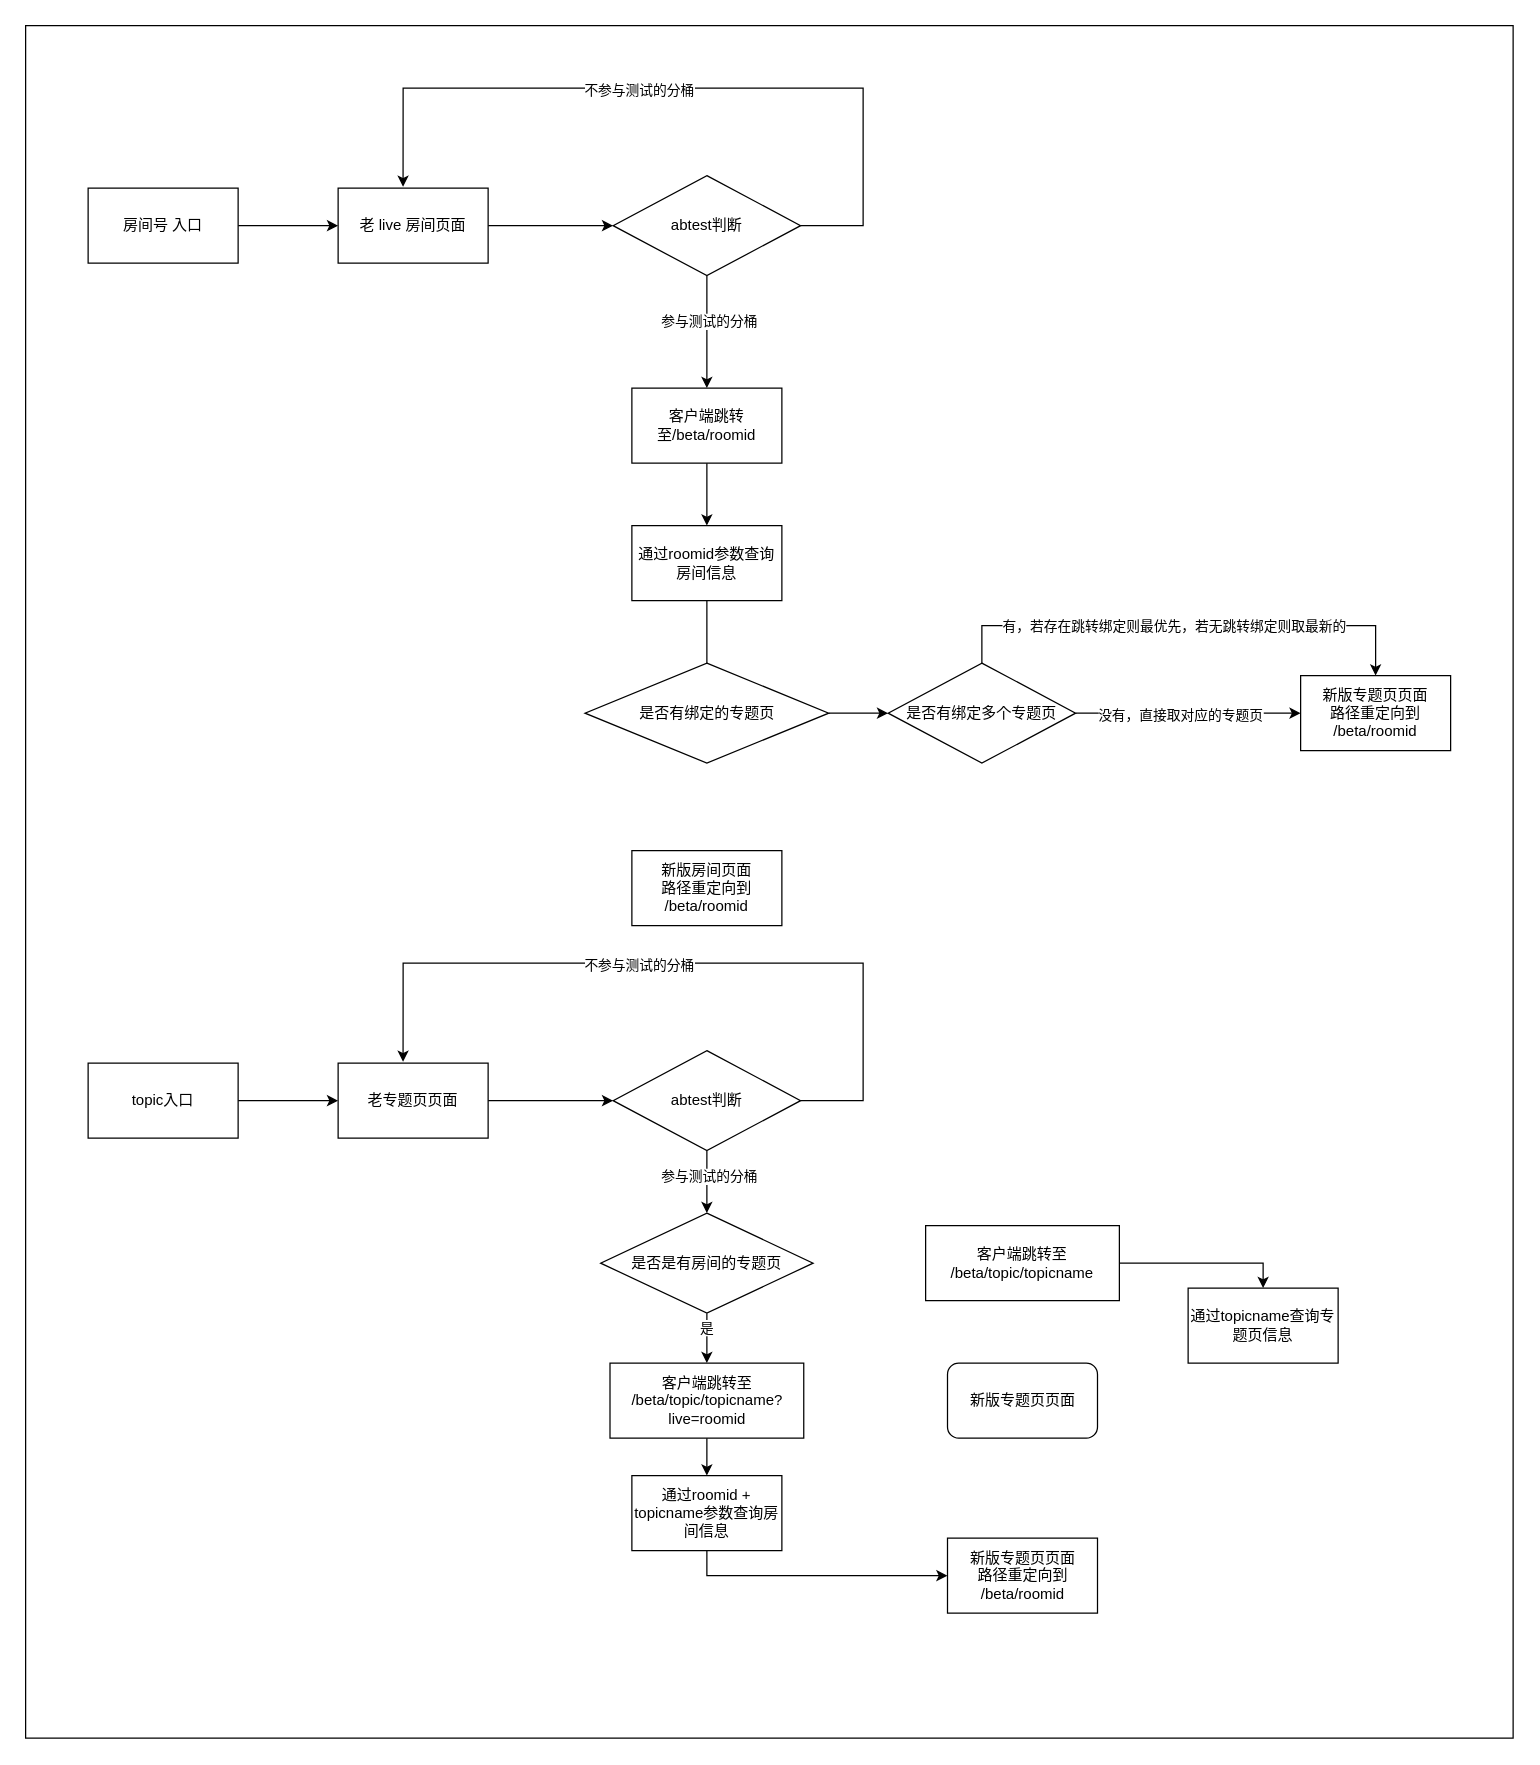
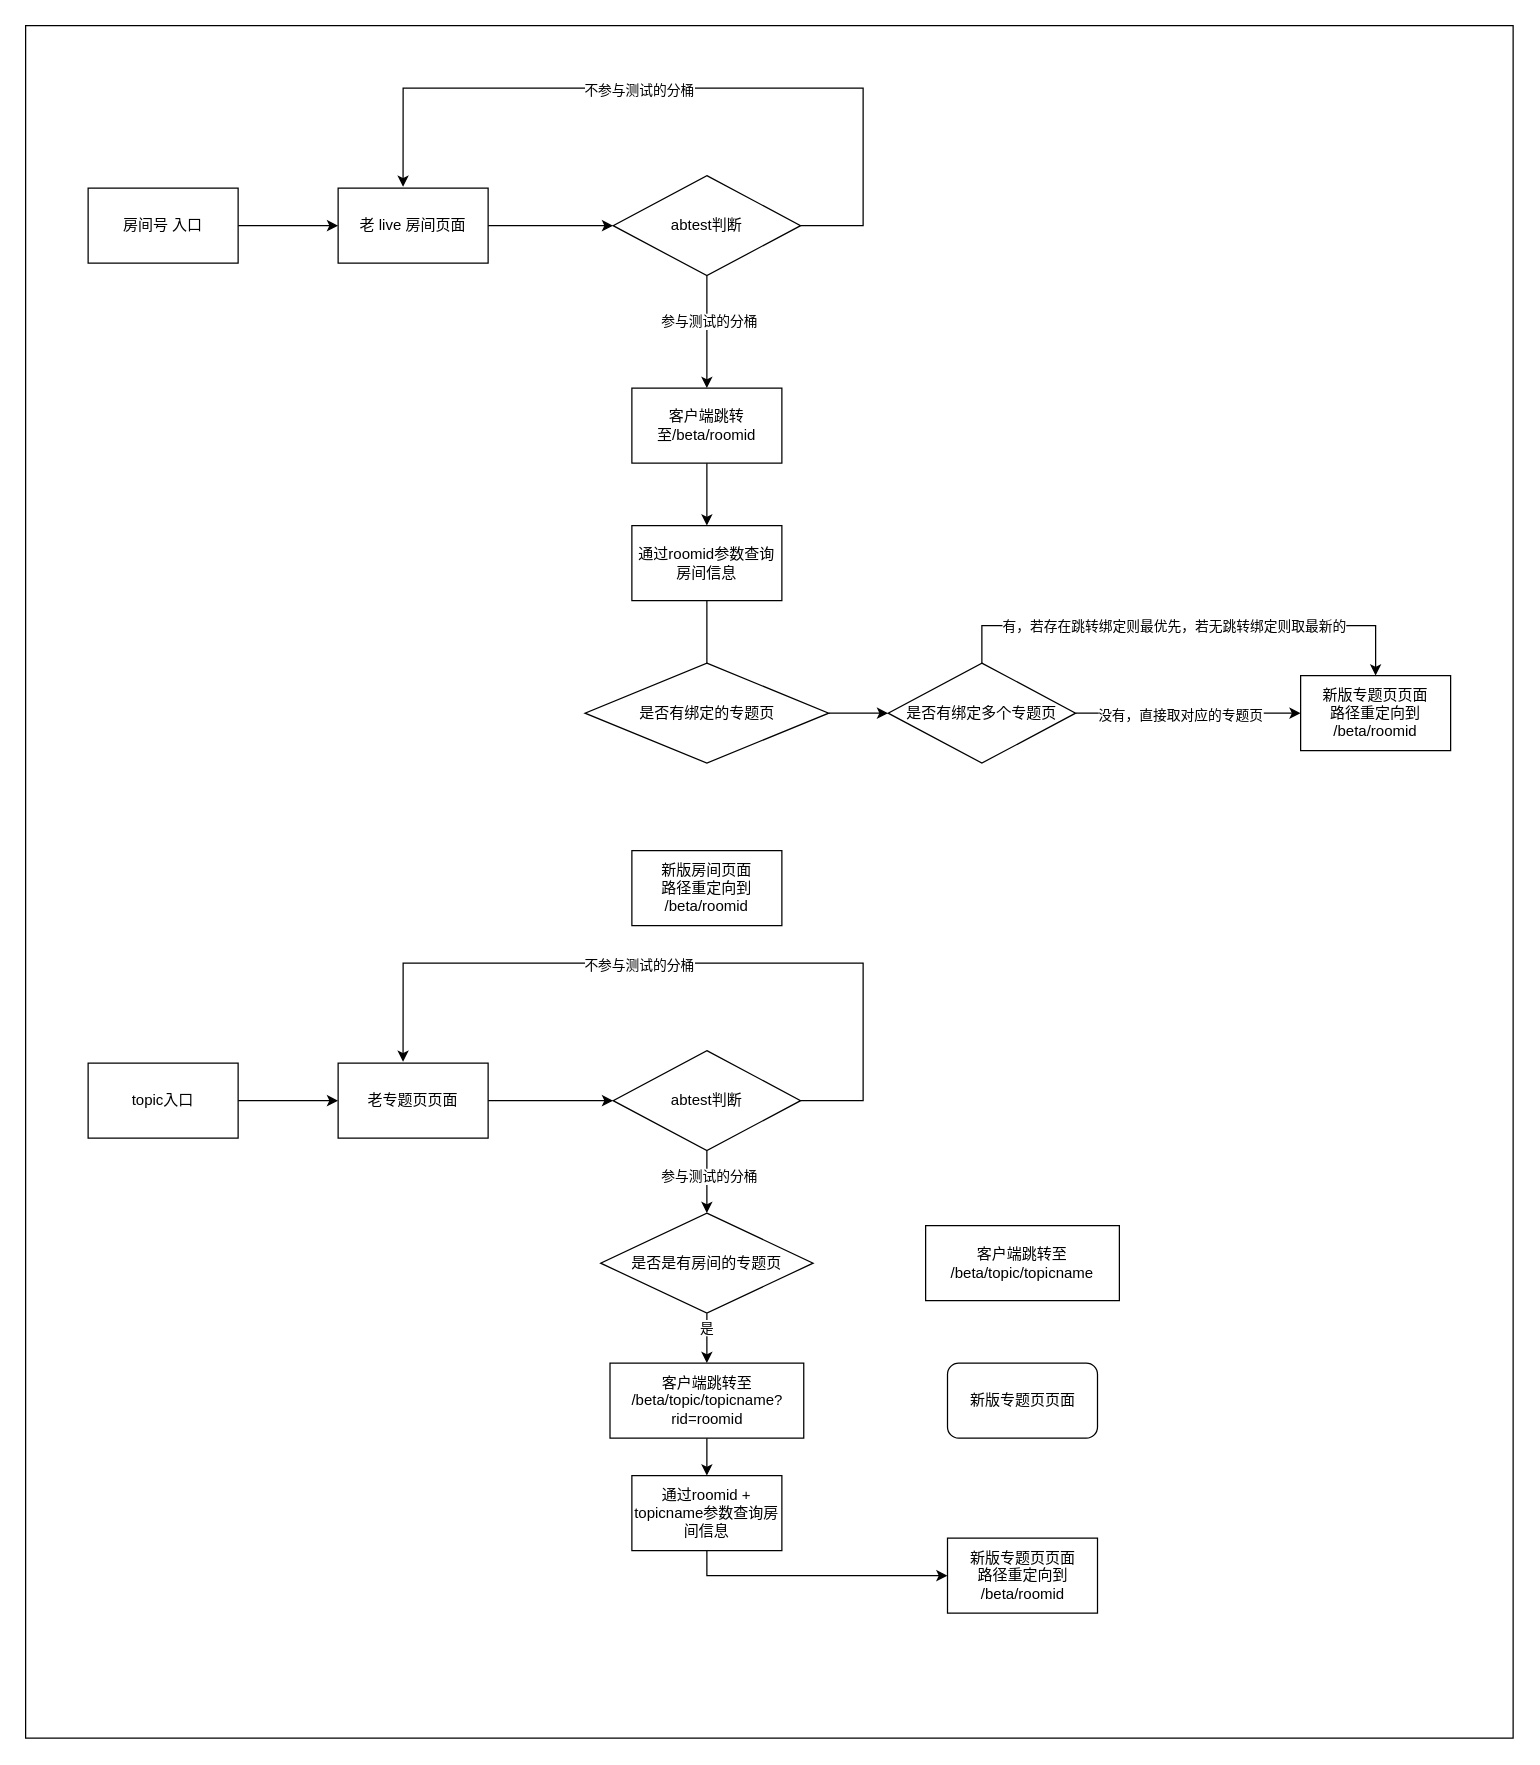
edge "客户端跳转至 /beta/topic/topicname" -> "通过topicname查询专题页信息": removed
node "通过topicname查询专题页信息": removed
node "客户端跳转至 /beta/topic/topicname?live=roomid": label "客户端跳转至 /beta/topic/topicname?live=roomid" -> "客户端跳转至 /beta/topic/topicname?rid=roomid"
